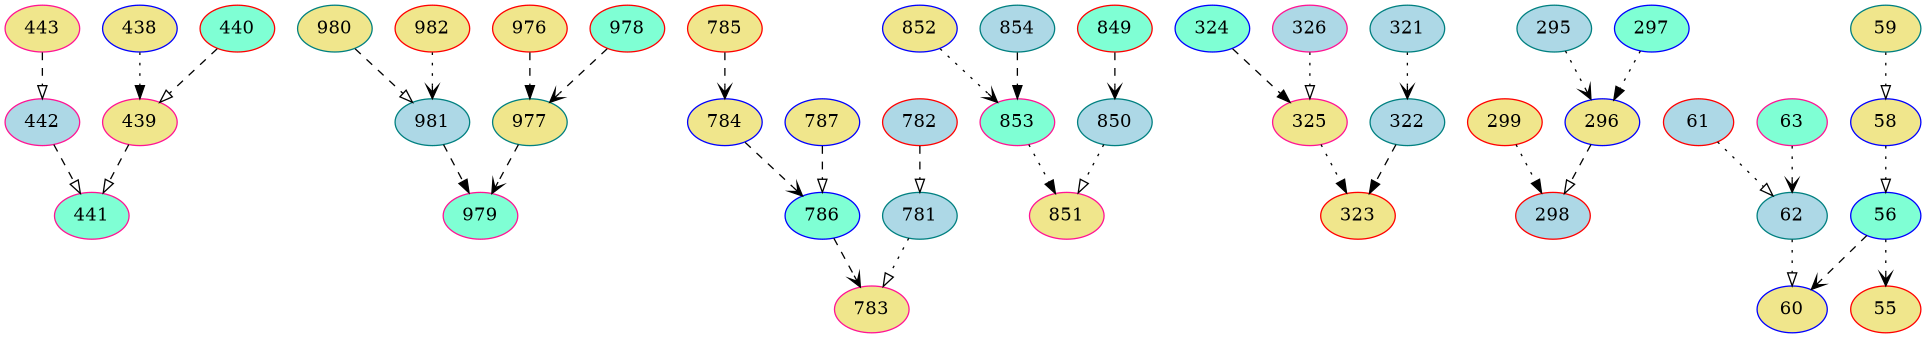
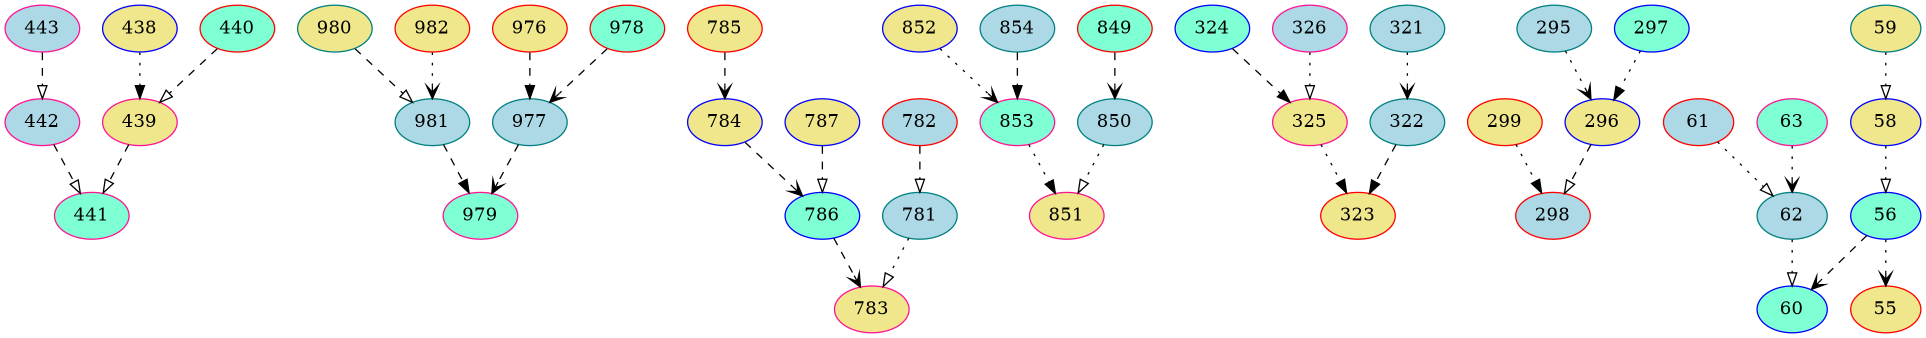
node "443": fillcolor khaki -> lightblue
node "977": fillcolor khaki -> lightblue
node "60": fillcolor khaki -> aquamarine
